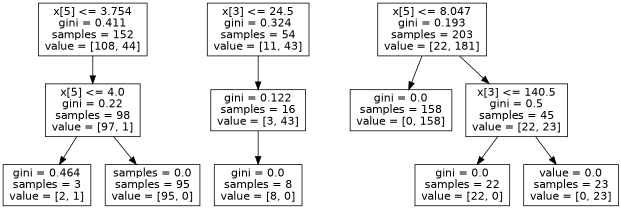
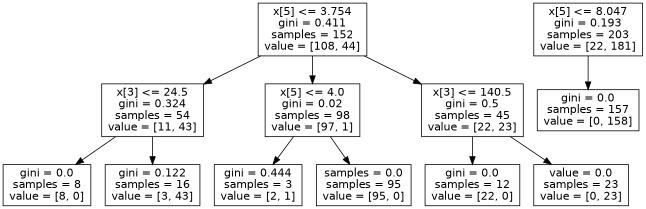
edge "x[5] <= 8.047 gini = 0.193 samples = 203 value = [22, 181]" -> "x[3] <= 140.5 gini = 0.5 samples = 45 value = [22, 23]": now "x[5] <= 3.754 gini = 0.411 samples = 152 value = [108, 44]" -> "x[3] <= 140.5 gini = 0.5 samples = 45 value = [22, 23]"
edge "x[5] <= 3.754 gini = 0.411 samples = 152 value = [108, 44]" -> "x[3] <= 24.5 gini = 0.324 samples = 54 value = [11, 43]": added
node "x[5] <= 4.0 gini = 0.22 samples = 98 value = [97, 1]": label "x[5] <= 4.0 gini = 0.22 samples = 98 value = [97, 1]" -> "x[5] <= 4.0 gini = 0.02 samples = 98 value = [97, 1]"
node "gini = 0.0 samples = 158 value = [0, 158]": label "gini = 0.0 samples = 158 value = [0, 158]" -> "gini = 0.0 samples = 157 value = [0, 158]"
edge "gini = 0.122 samples = 16 value = [3, 43]" -> "gini = 0.0 samples = 8 value = [8, 0]": now "x[3] <= 24.5 gini = 0.324 samples = 54 value = [11, 43]" -> "gini = 0.0 samples = 8 value = [8, 0]"
node "gini = 0.464 samples = 3 value = [2, 1]": label "gini = 0.464 samples = 3 value = [2, 1]" -> "gini = 0.444 samples = 3 value = [2, 1]"
node "gini = 0.0 samples = 22 value = [22, 0]": label "gini = 0.0 samples = 22 value = [22, 0]" -> "gini = 0.0 samples = 12 value = [22, 0]"
